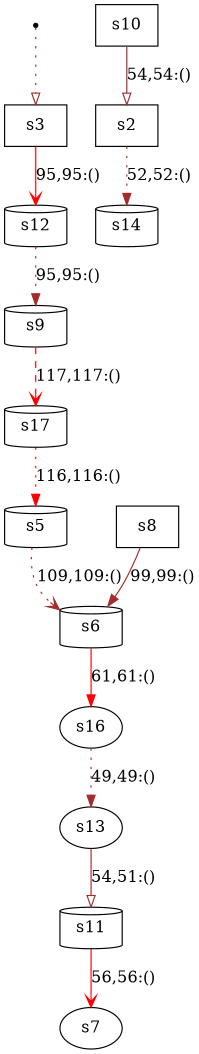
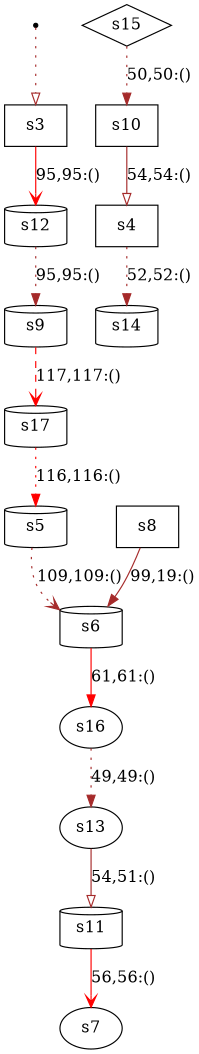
node "s15": added
node "s2": label "s2" -> "s4"
edge "s8" -> "s6": label "99,99:()" -> "99,19:()"
